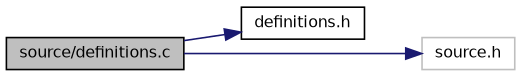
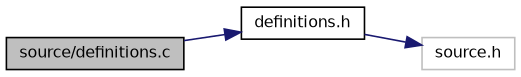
edge "source/definitions.c" -> "source.h": now "definitions.h" -> "source.h"
